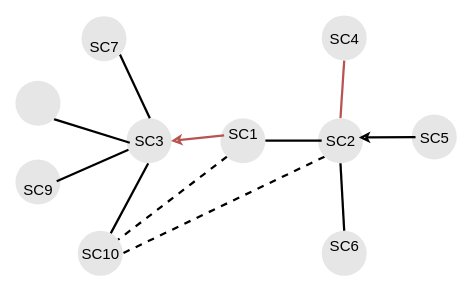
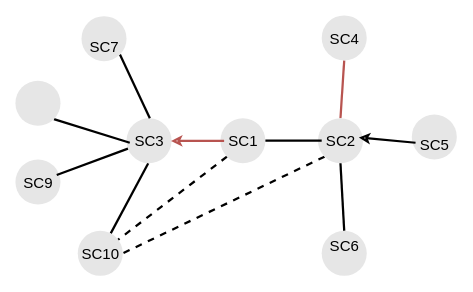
node "SC1": moved (243, 133) -> (243, 141)
node "SC5": moved (434, 137) -> (434, 144)
node "SC9": moved (38, 189) -> (38, 182)
